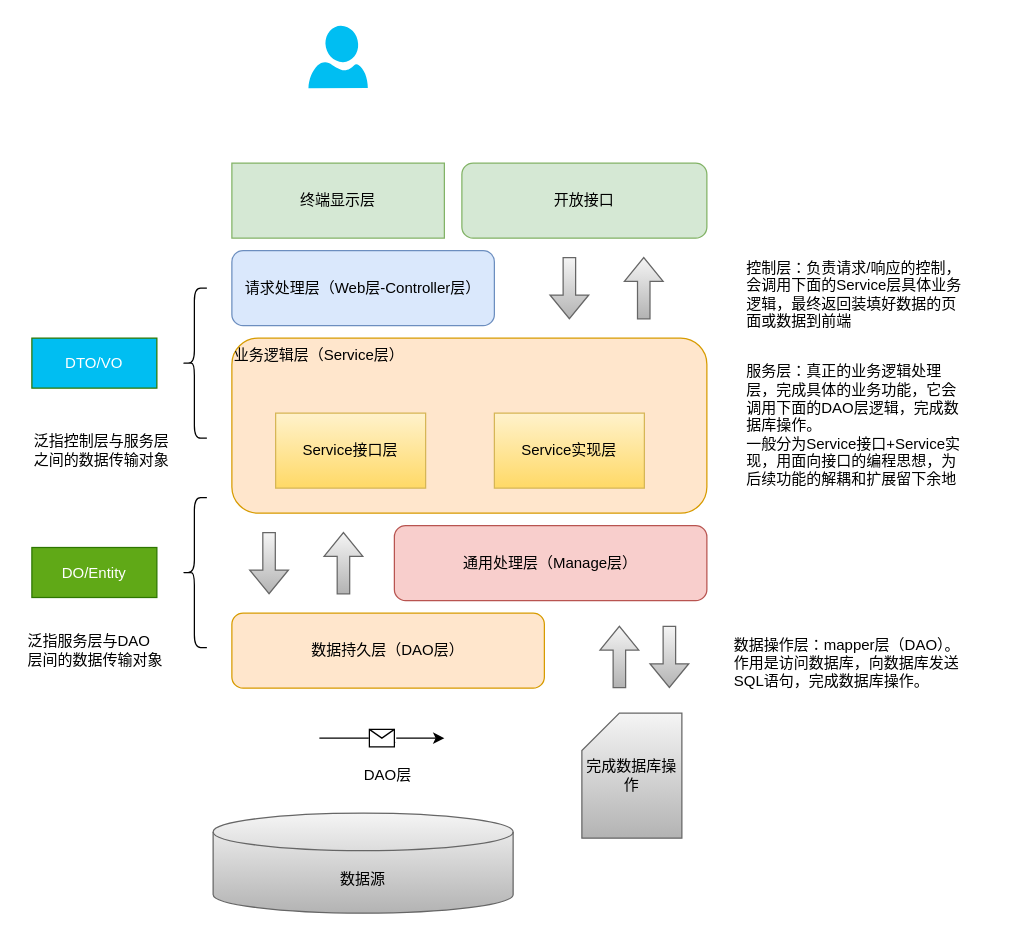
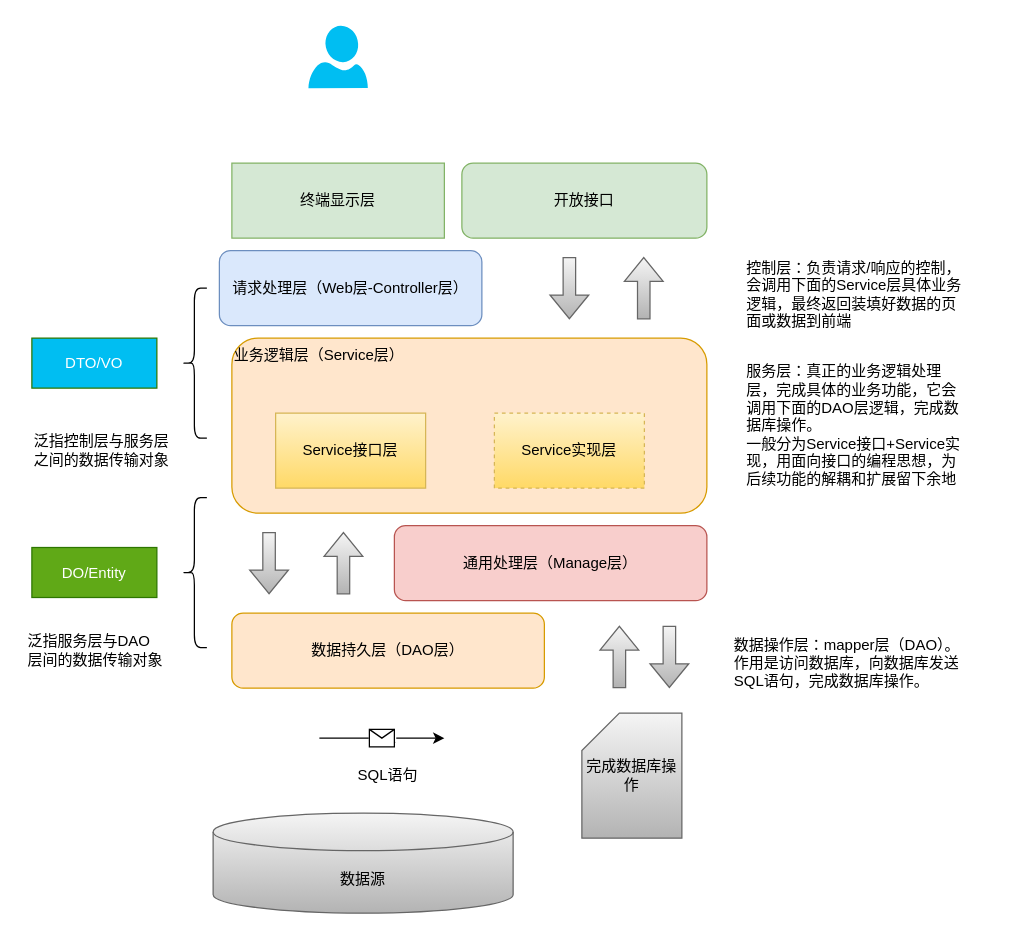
node "请求处理层（Web层-Controller层）": moved (363, 288) -> (351, 288)
node "Service实现层": style solid -> dashed
node "DAO层": label "DAO层" -> "SQL语句"
